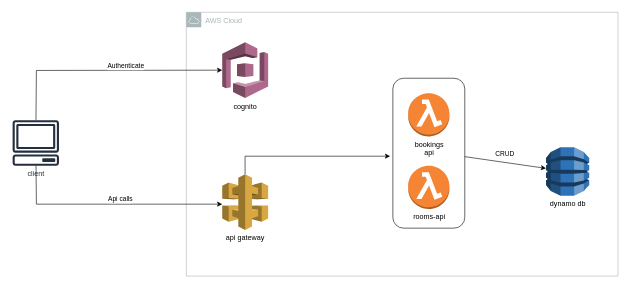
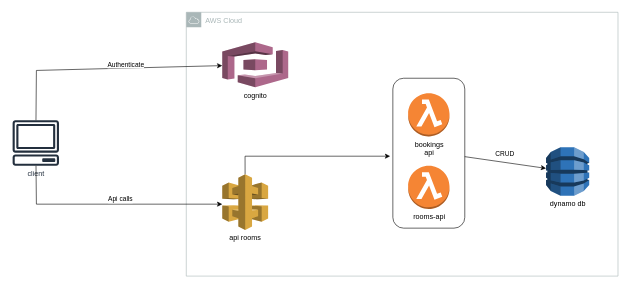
node "cognito": size 46x56 -> 66x45
node "api gateway": label "api gateway" -> "api rooms"
